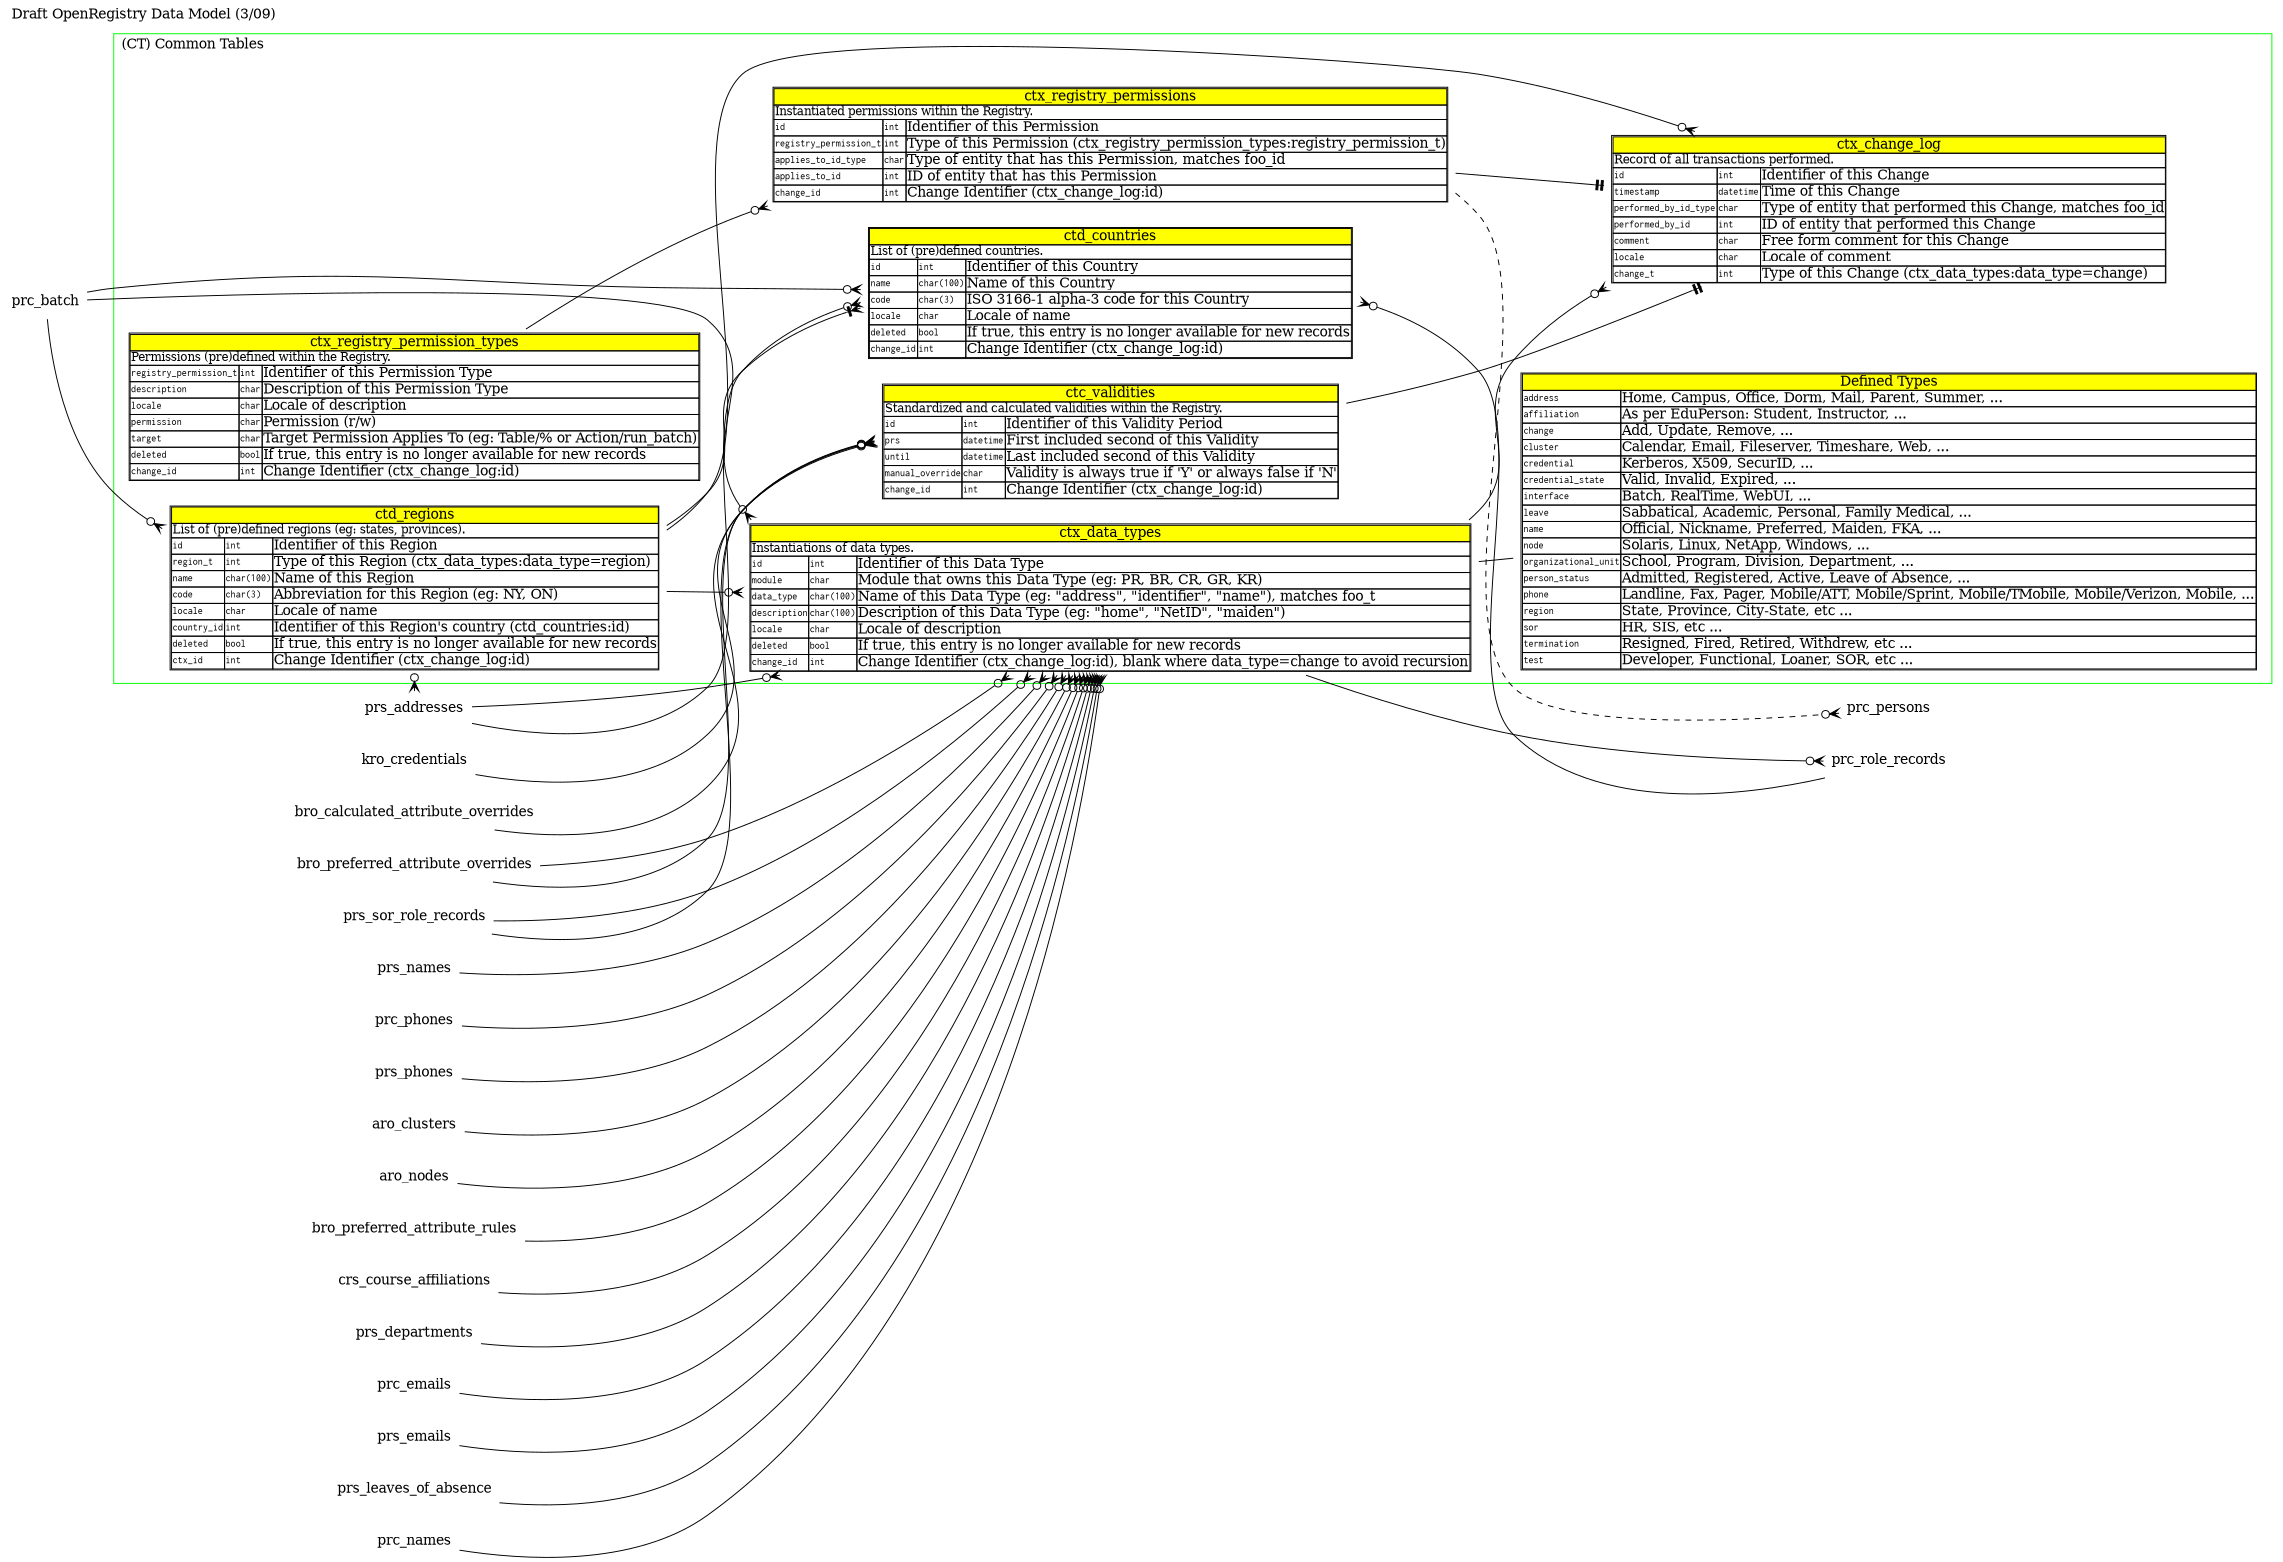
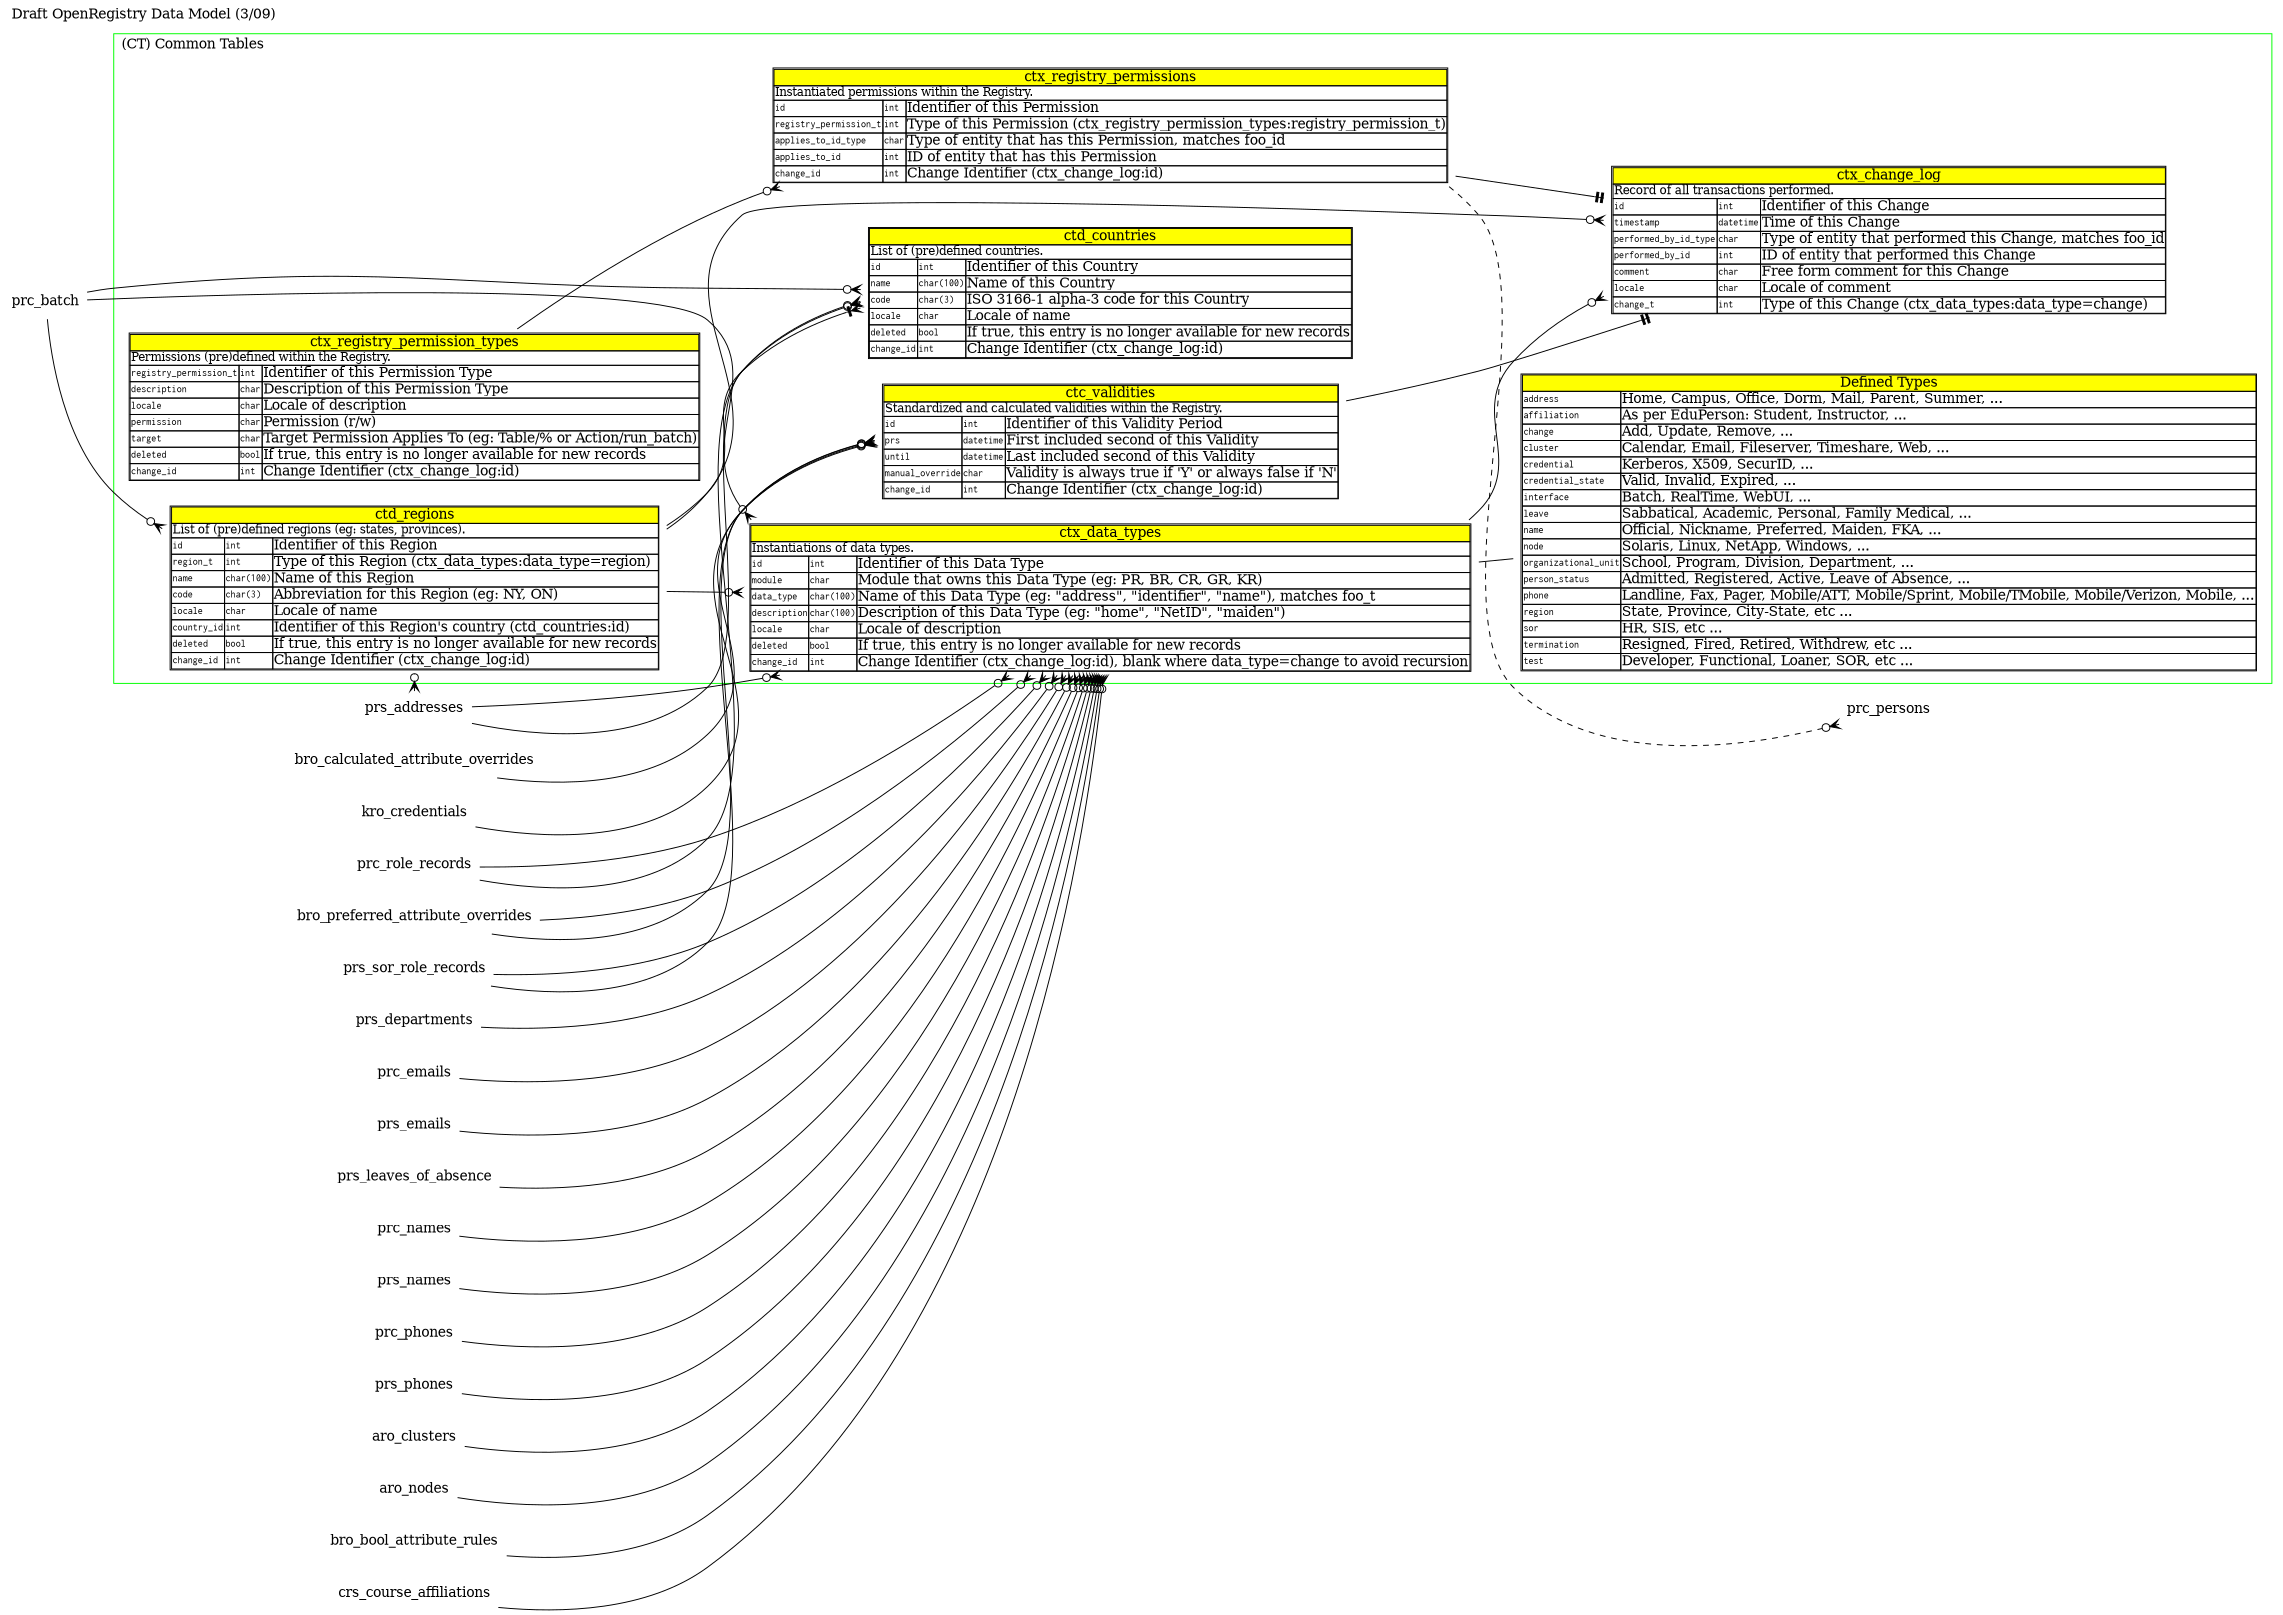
node "ctd_regions": text "ctx_id" -> "change_id"
edge "ctx_data_types" -> "prc_role_records": reversed
node "bro_preferred_attribute_rules": label "bro_preferred_attribute_rules" -> "bro_bool_attribute_rules"
